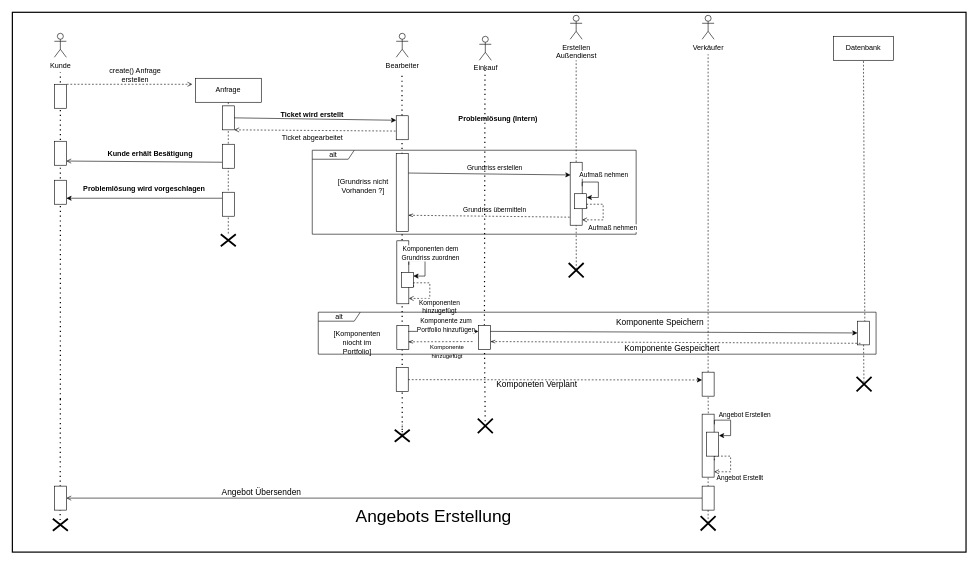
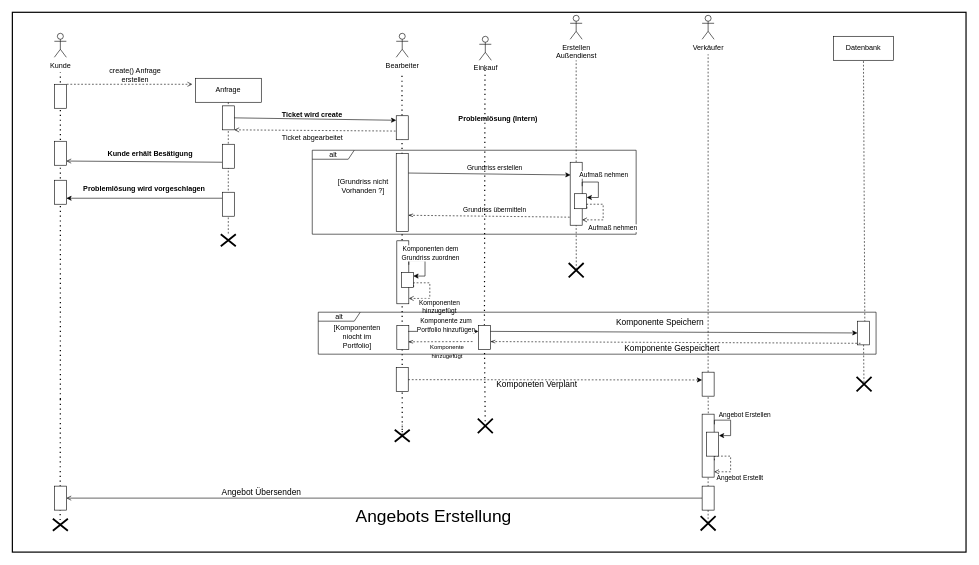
node "Ticket wird erstellt": label "Ticket wird erstellt" -> "Ticket wird create"
node "[Komponenten niocht im Portfolio]": moved (357, 343) -> (357, 337)
